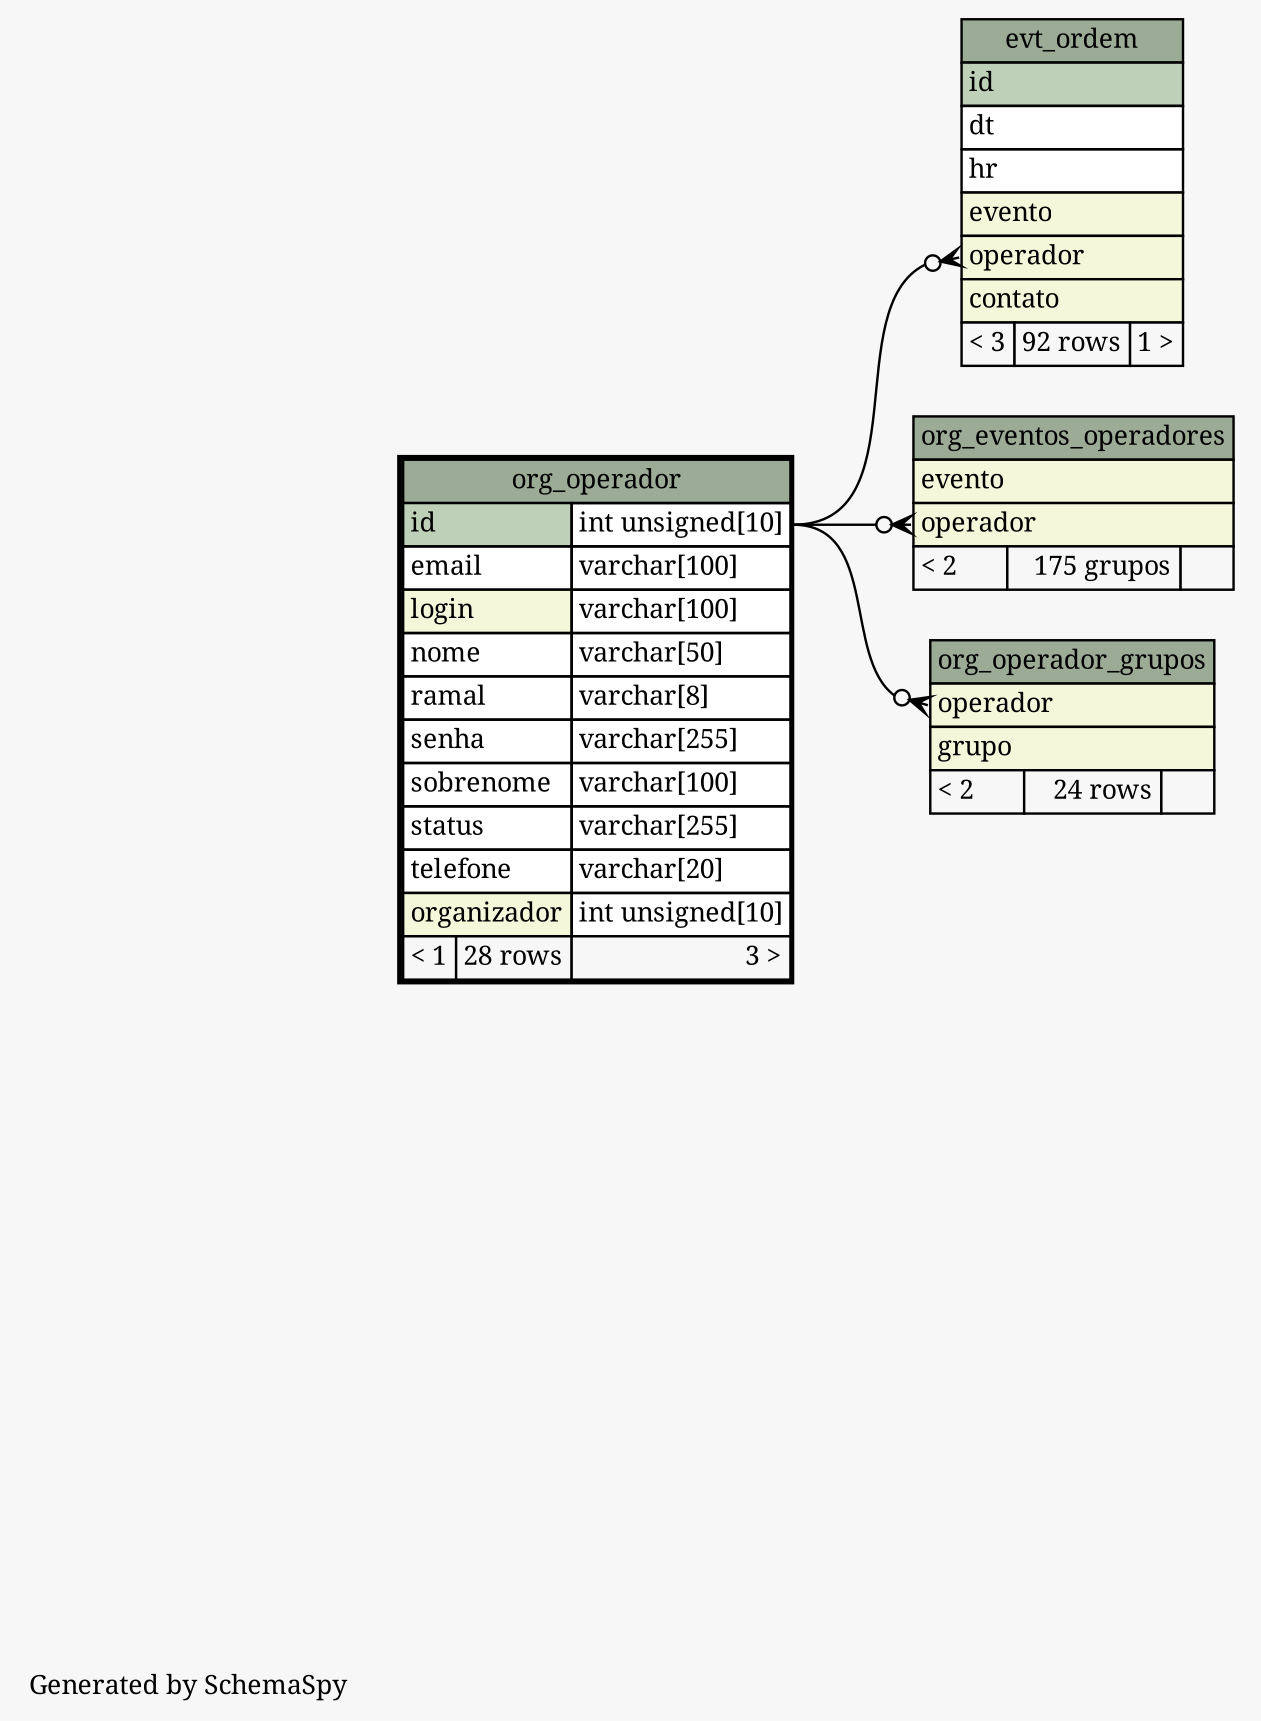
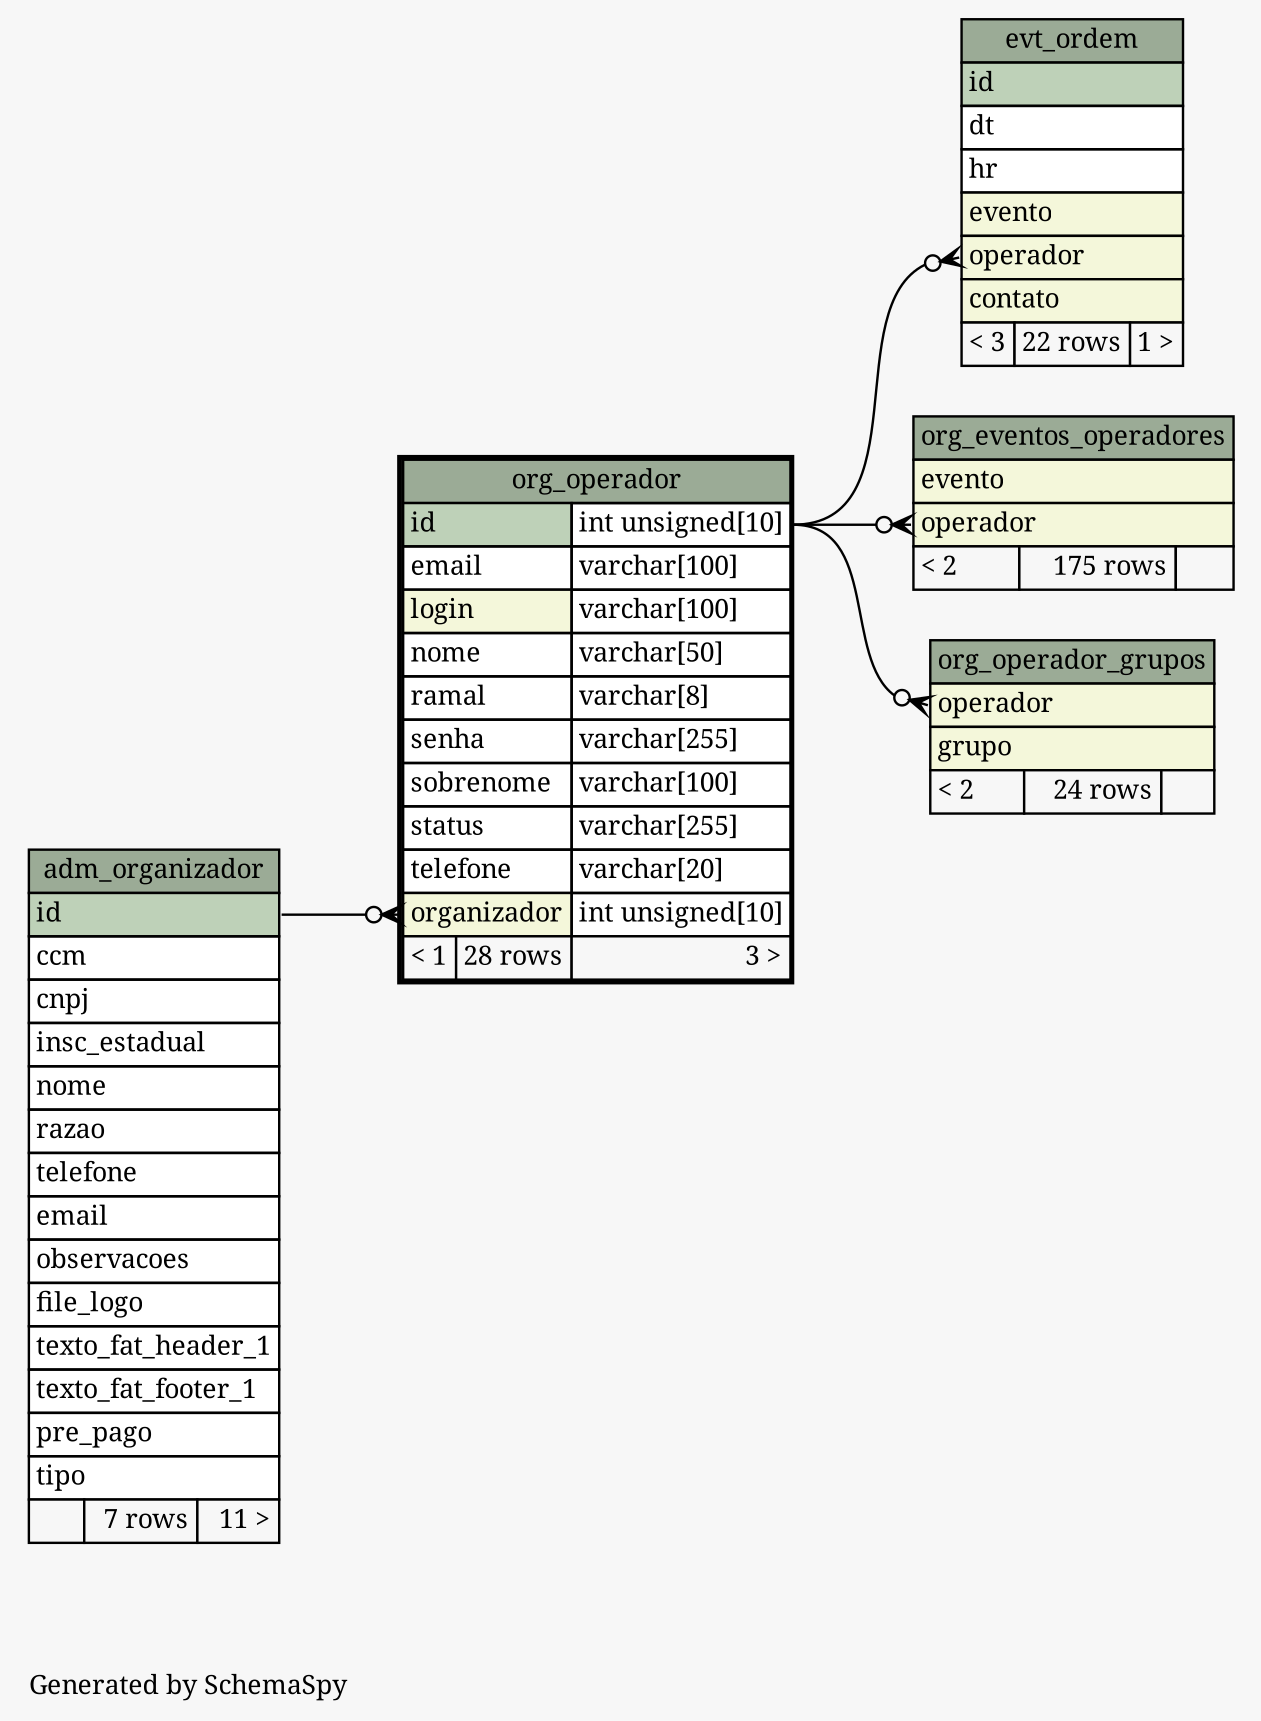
node "evt_ordem": text "92 rows" -> "22 rows"
node "org_eventos_operadores": text "175 grupos" -> "175 rows"
node "adm_organizador": added
